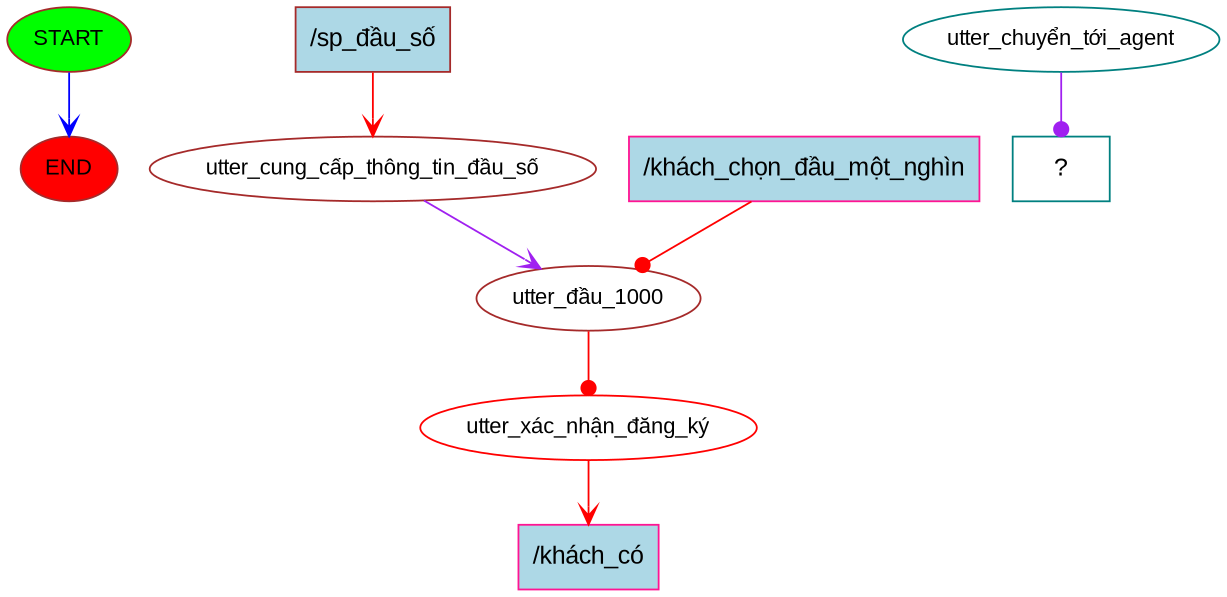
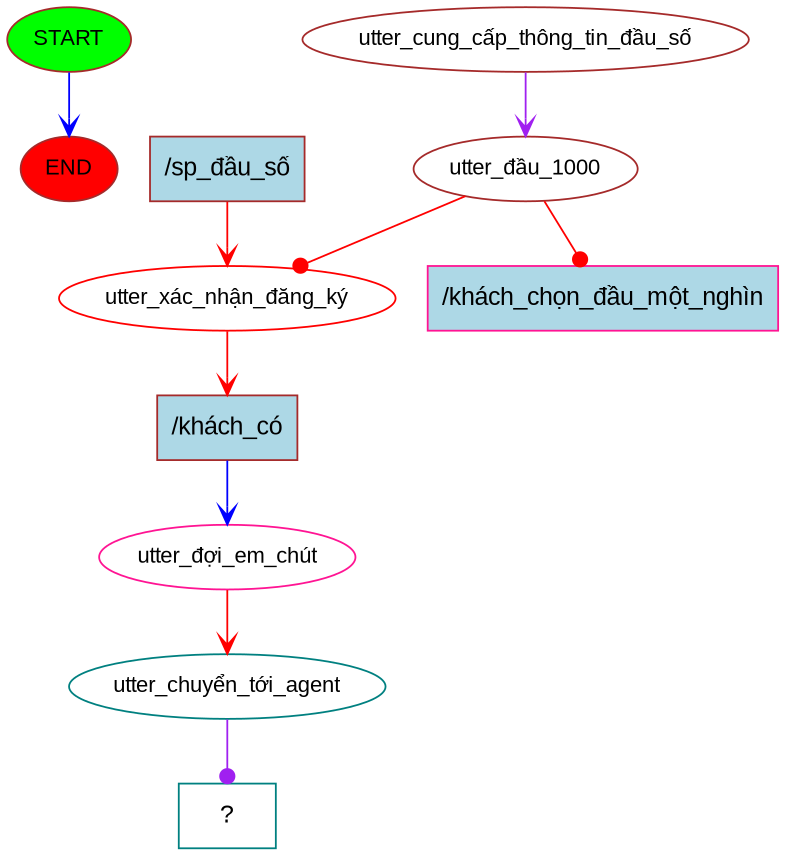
edge "/sp_đầu_số" -> "utter_cung_cấp_thông_tin_đầu_số": now "/sp_đầu_số" -> "utter_xác_nhận_đăng_ký"
edge "/khách_chọn_đầu_một_nghìn" -> "utter_đầu_1000": reversed
node "utter_đợi_em_chút": added
node "/khách_có": color deeppink -> brown
